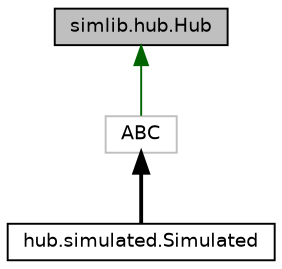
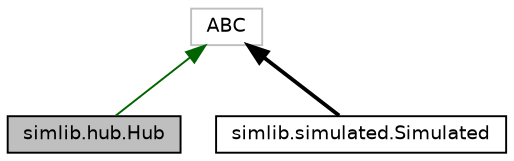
edge "ABC" -> "simlib.hub.Hub": reversed
node "hub.simulated.Simulated": label "hub.simulated.Simulated" -> "simlib.simulated.Simulated"
